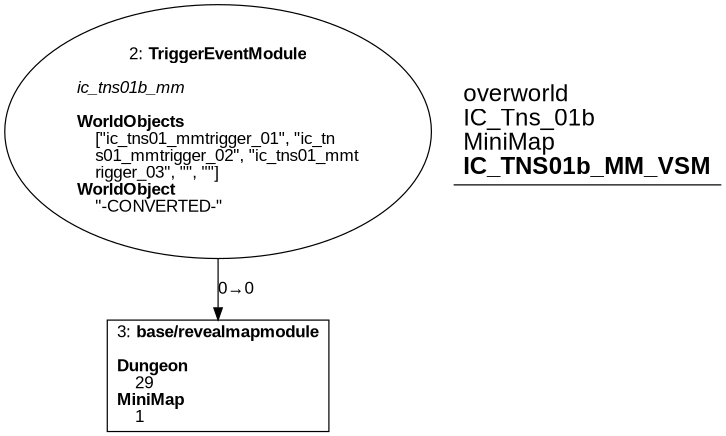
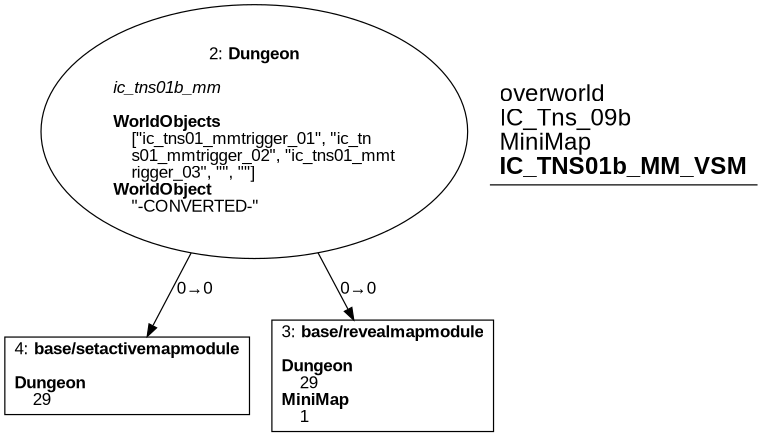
node "2:": text "TriggerEventModule" -> "Dungeon"
node "overworld": text "IC_Tns_01b" -> "IC_Tns_09b"
node "4:": added
